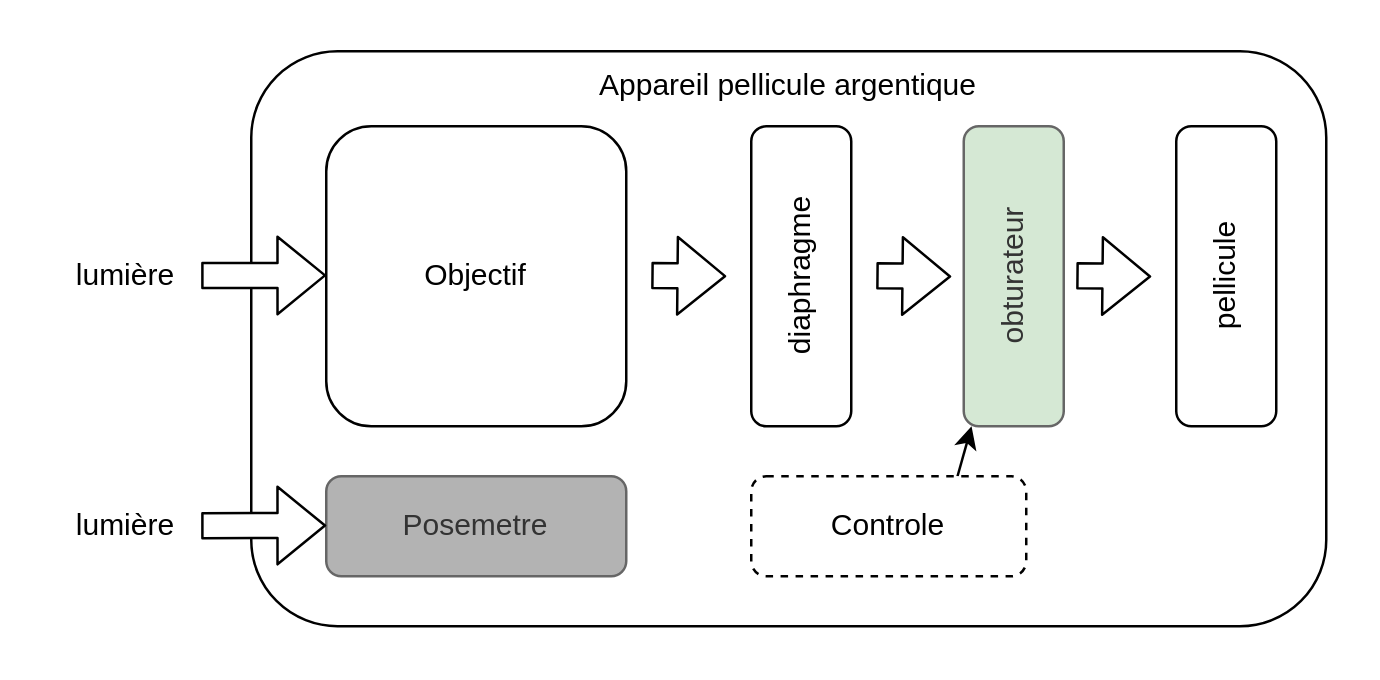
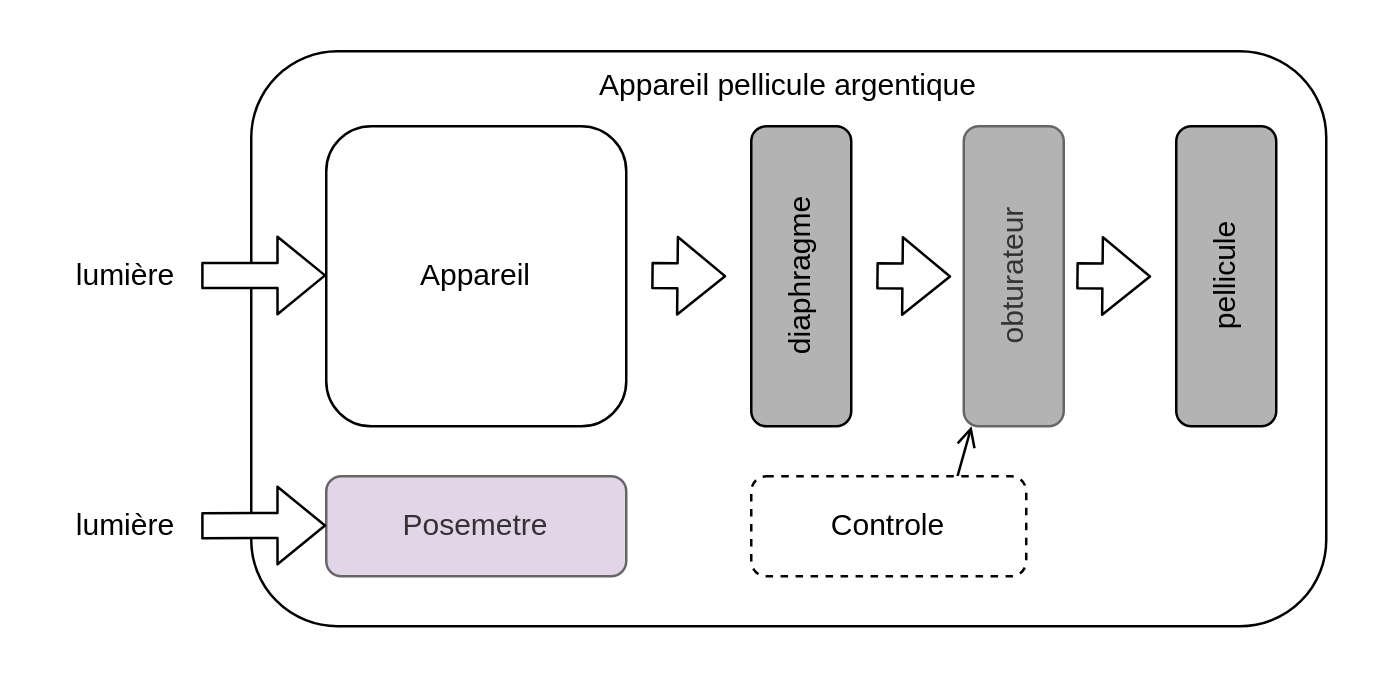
node "Objectif": label "Objectif" -> "Appareil"
node "diaphragme": fillcolor #ffffff -> #b3b3b3
node "obturateur": fillcolor #d5e8d4 -> #b3b3b3
node "pellicule": fillcolor #ffffff -> #b3b3b3
edge "Controle" -> "obturateur": arrowhead classic -> open
node "Posemetre": fillcolor #b3b3b3 -> #e1d5e7
